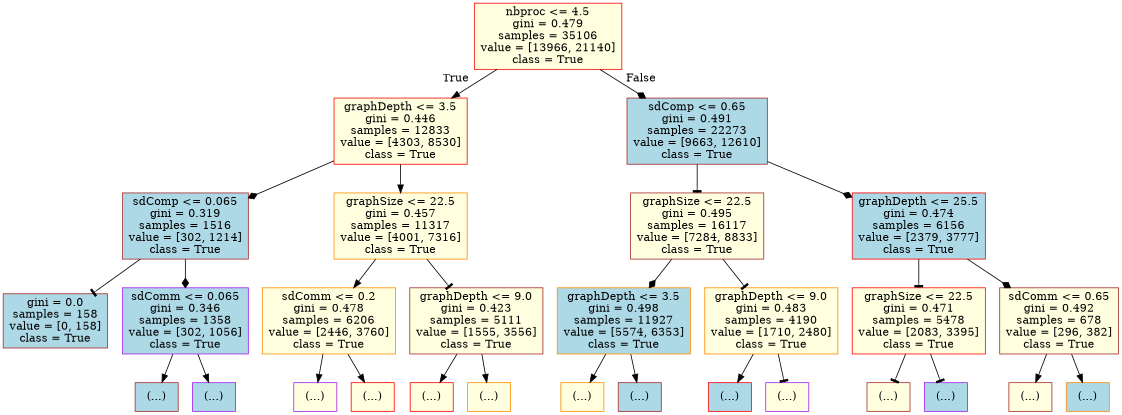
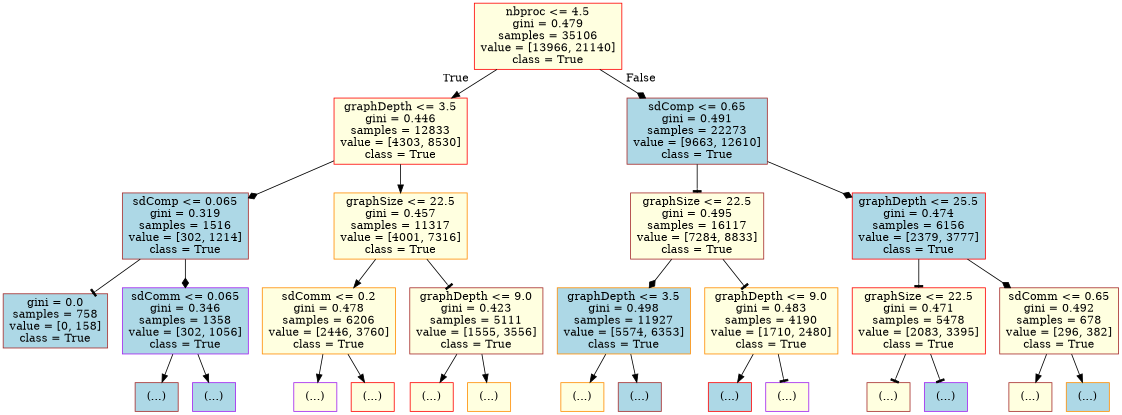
node "gini = 0.0 samples = 158 value = [0, 158] class = True": label "gini = 0.0 samples = 158 value = [0, 158] class = True" -> "gini = 0.0 samples = 758 value = [0, 158] class = True"
